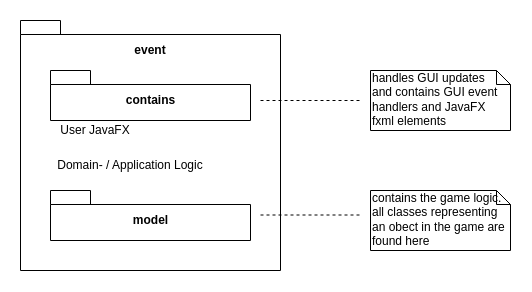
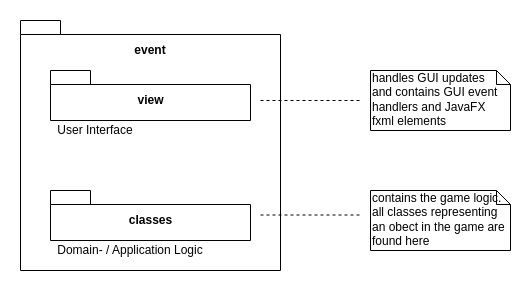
node "contains": label "contains" -> "view"
node "User JavaFX": label "User JavaFX" -> "User Interface"
node "Domain- / Application Logic": moved (131, 166) -> (131, 251)
node "model": label "model" -> "classes"
